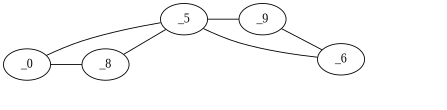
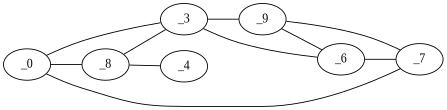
node "_5": label "_5" -> "_3"
node "_7": added
node "_4": added
